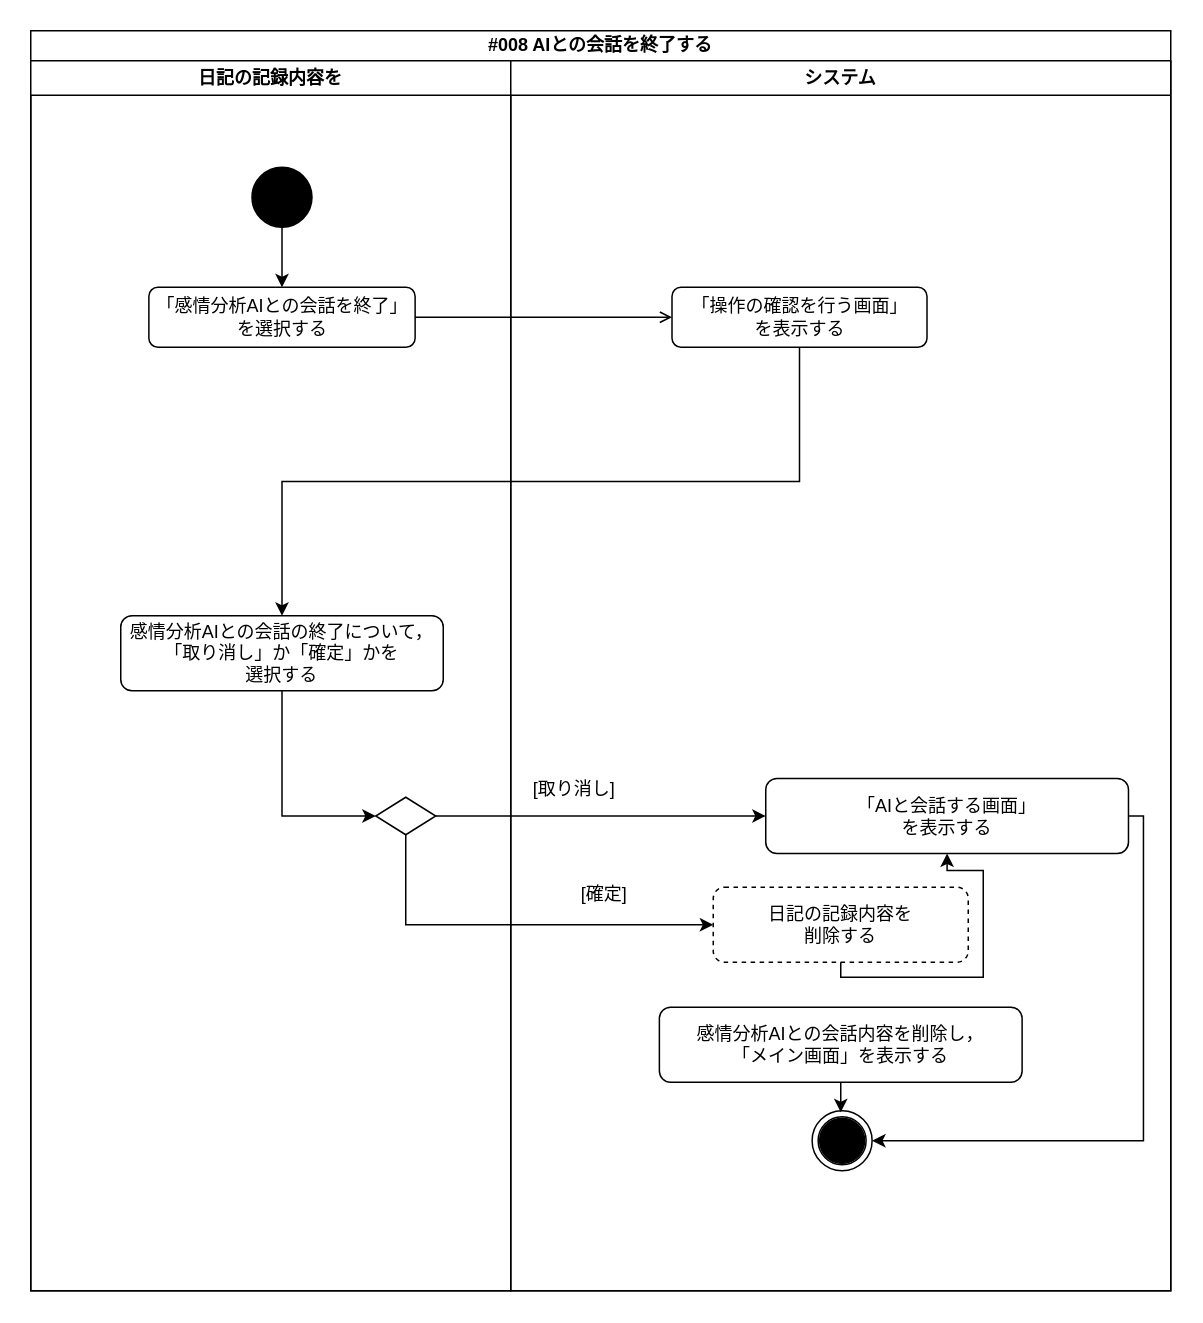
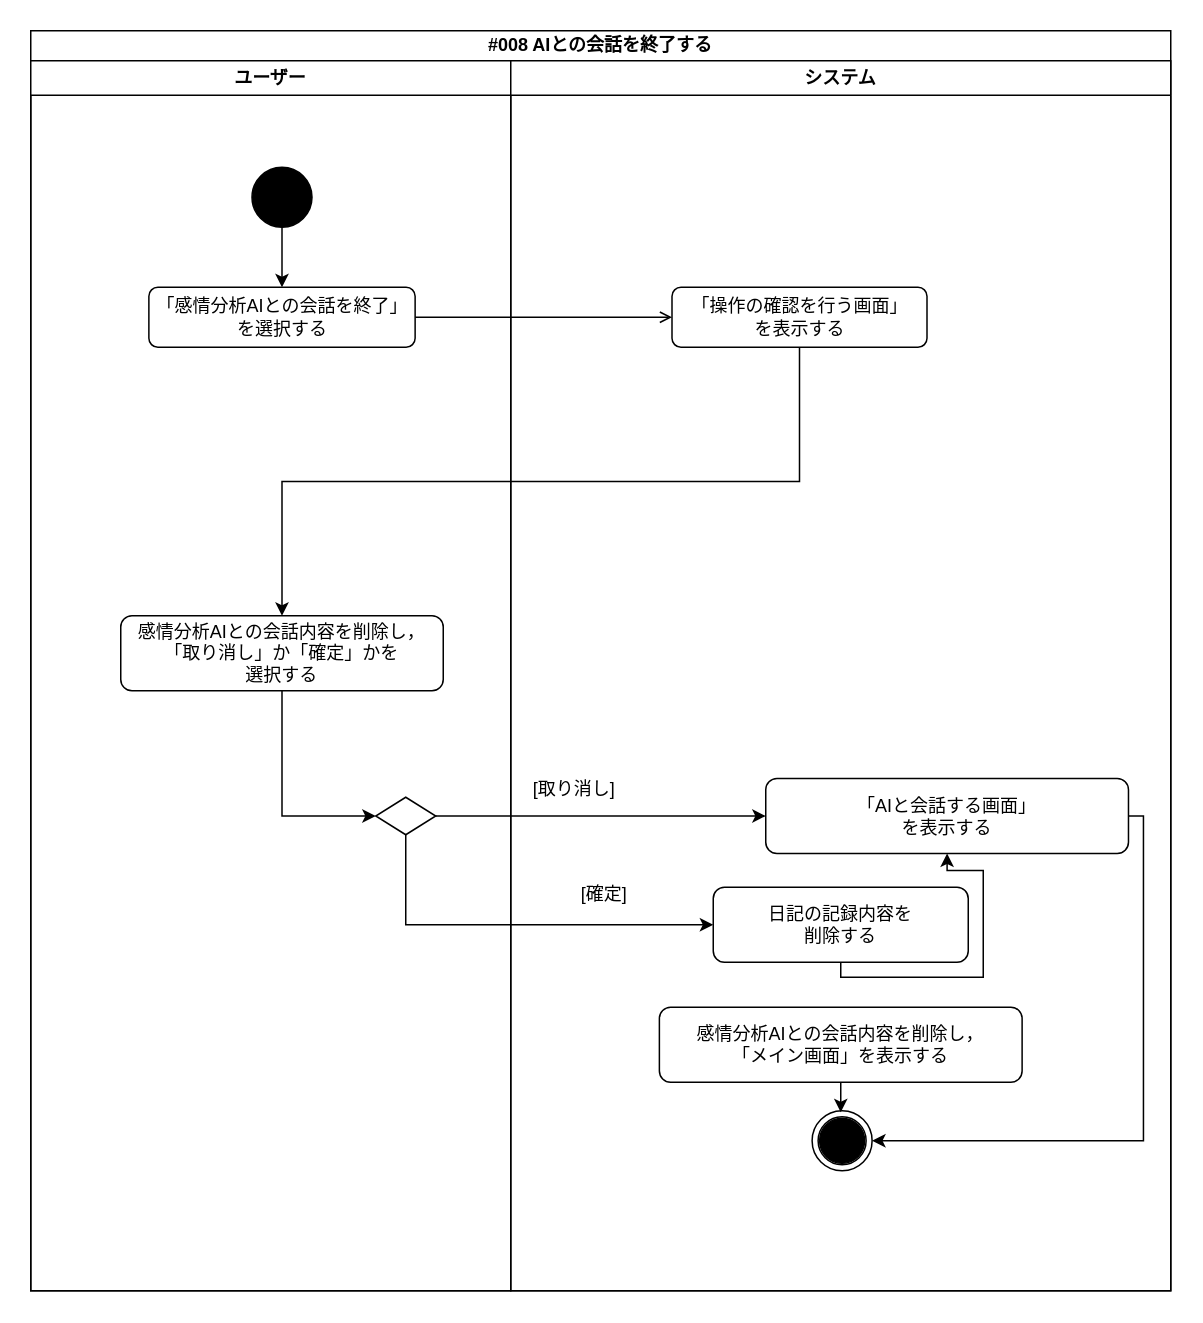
node "日記の記録内容を": label "日記の記録内容を" -> "ユーザー"
node "感情分析AIとの会話の終了について， 「取り消し」か「確定」かを 選択する": label "感情分析AIとの会話の終了について， 「取り消し」か「確定」かを 選択する" -> "感情分析AIとの会話内容を削除し， 「取り消し」か「確定」かを 選択する"
node "日記の記録内容を 削除する": style dashed -> solid
